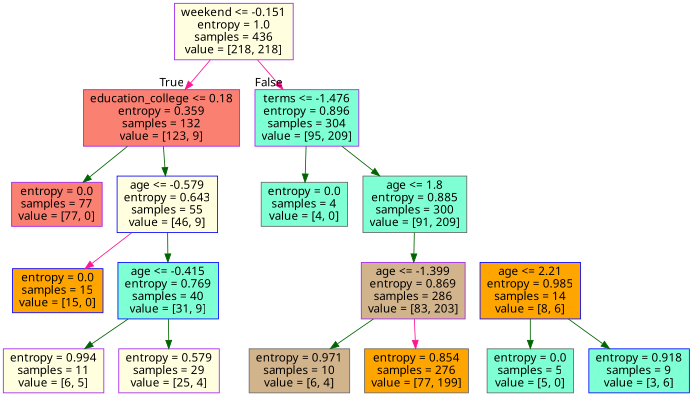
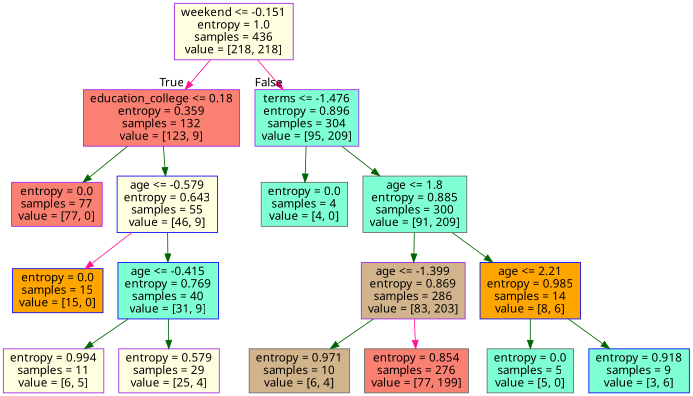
edge "age <= 1.8 entropy = 0.885 samples = 300 value = [91, 209]" -> "age <= 2.21 entropy = 0.985 samples = 14 value = [8, 6]": added
node "entropy = 0.854 samples = 276 value = [77, 199]": fillcolor orange -> salmon
